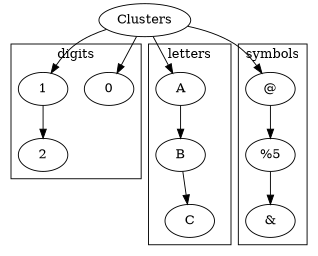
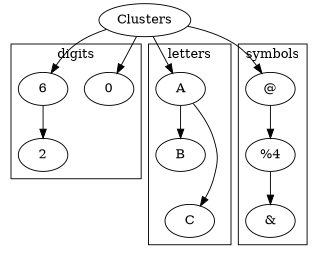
node "1": label "1" -> "6"
node "%5": label "%5" -> "%4"
edge "B" -> "C": now "A" -> "C"
